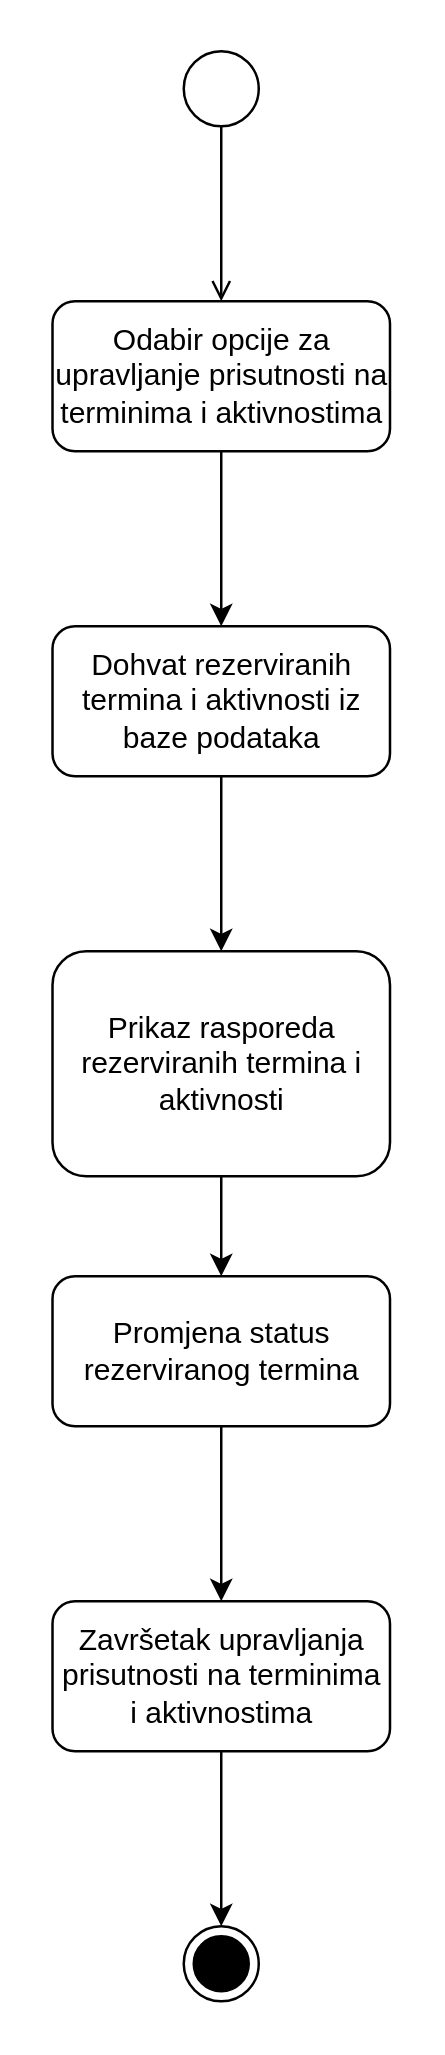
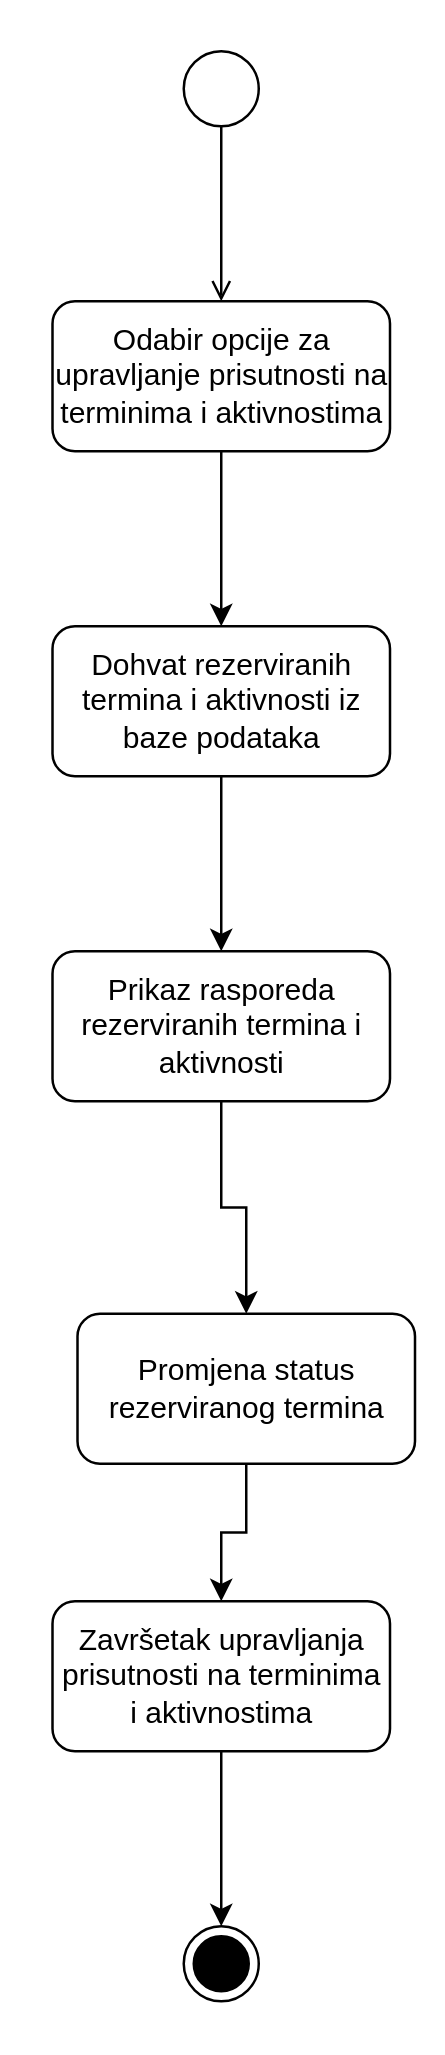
node "Prikaz rasporeda rezerviranih termina i aktivnosti": size 338x225 -> 338x150
node "Promjena status rezerviranog termina": moved (221, 1351) -> (246, 1389)
